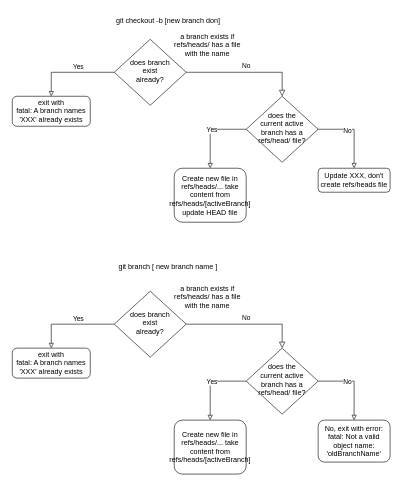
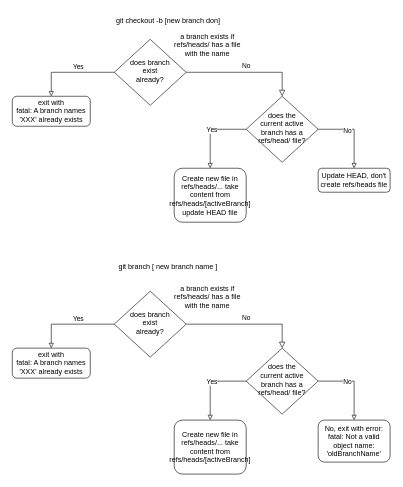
node "Update XXX, don't create refs/heads file": label "Update XXX, don't create refs/heads file" -> "Update HEAD, don't create refs/heads file"
